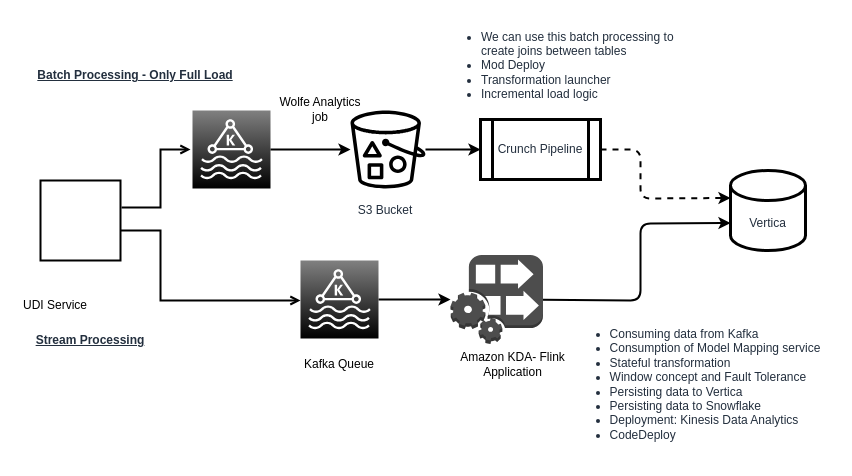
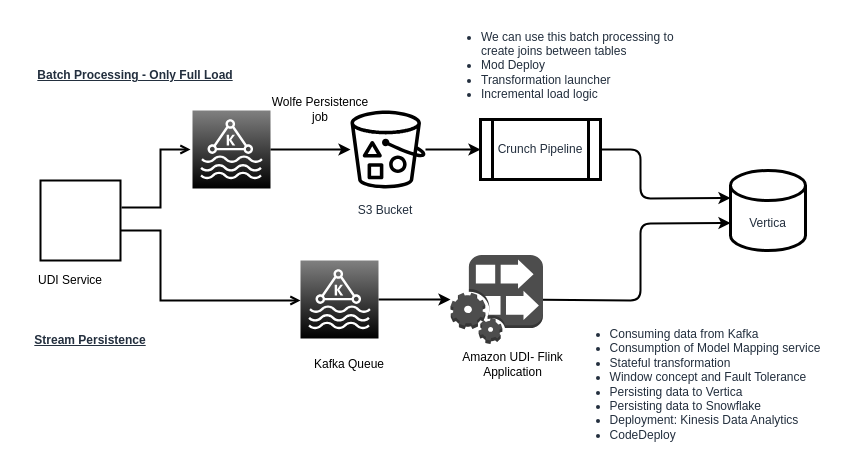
node "Wolfe Analytics job": label "Wolfe Analytics job" -> "Wolfe Persistence job"
edge "Crunch Pipeline" -> "Vertica": style dashed -> solid
node "UDI Service": moved (56, 306) -> (71, 281)
node "Stream Processing": label "Stream Processing" -> "Stream Persistence"
node "Kafka Queue": moved (340, 365) -> (350, 365)
node "Amazon KDA- Flink Application": label "Amazon KDA- Flink Application" -> "Amazon UDI- Flink Application"
